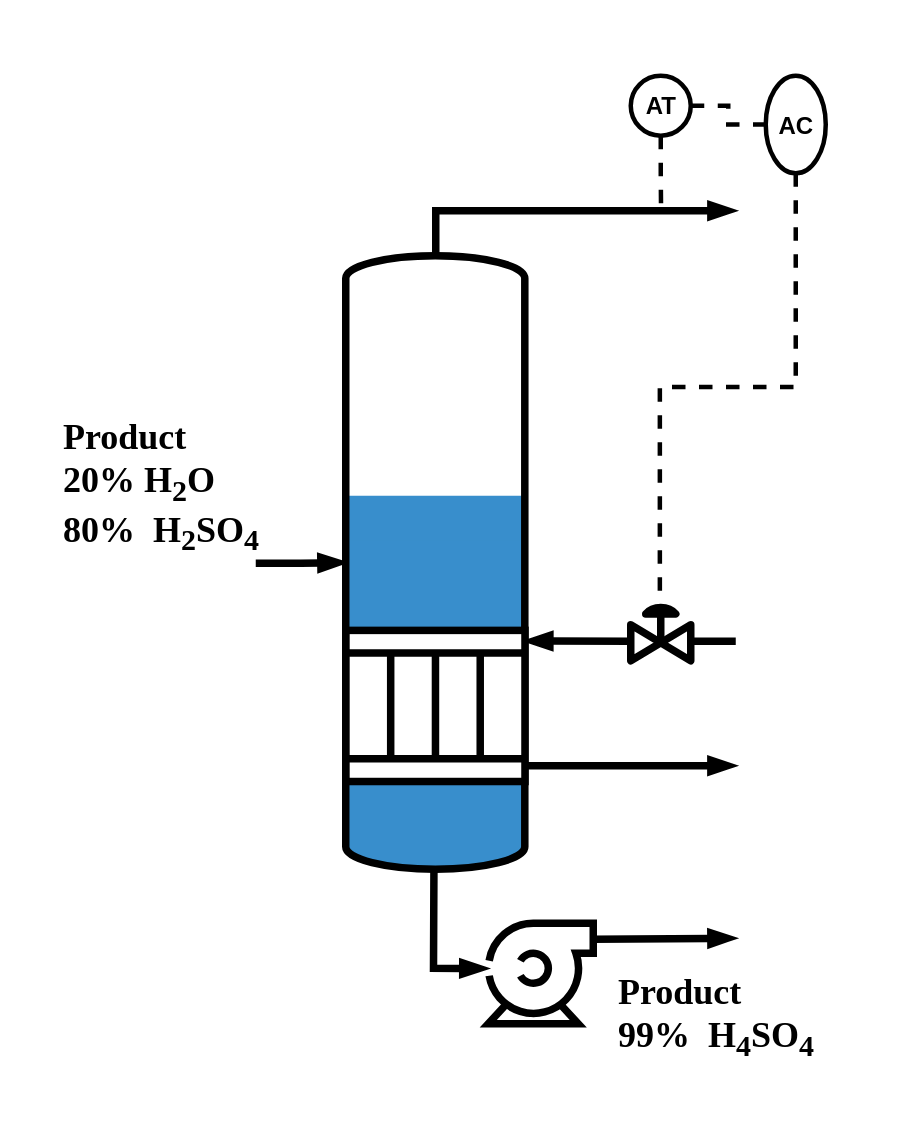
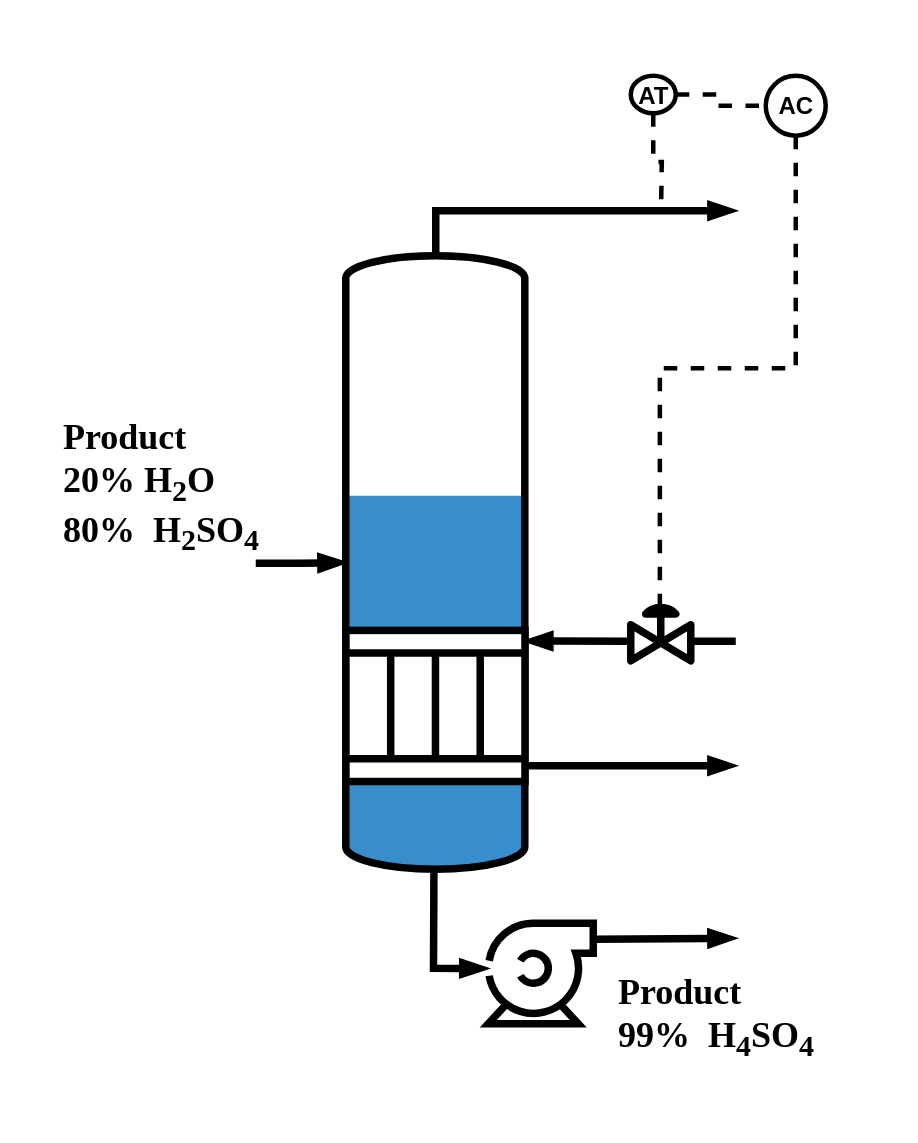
node "AT": size 60x60 -> 45x38
node "AC": size 60x98 -> 60x60
